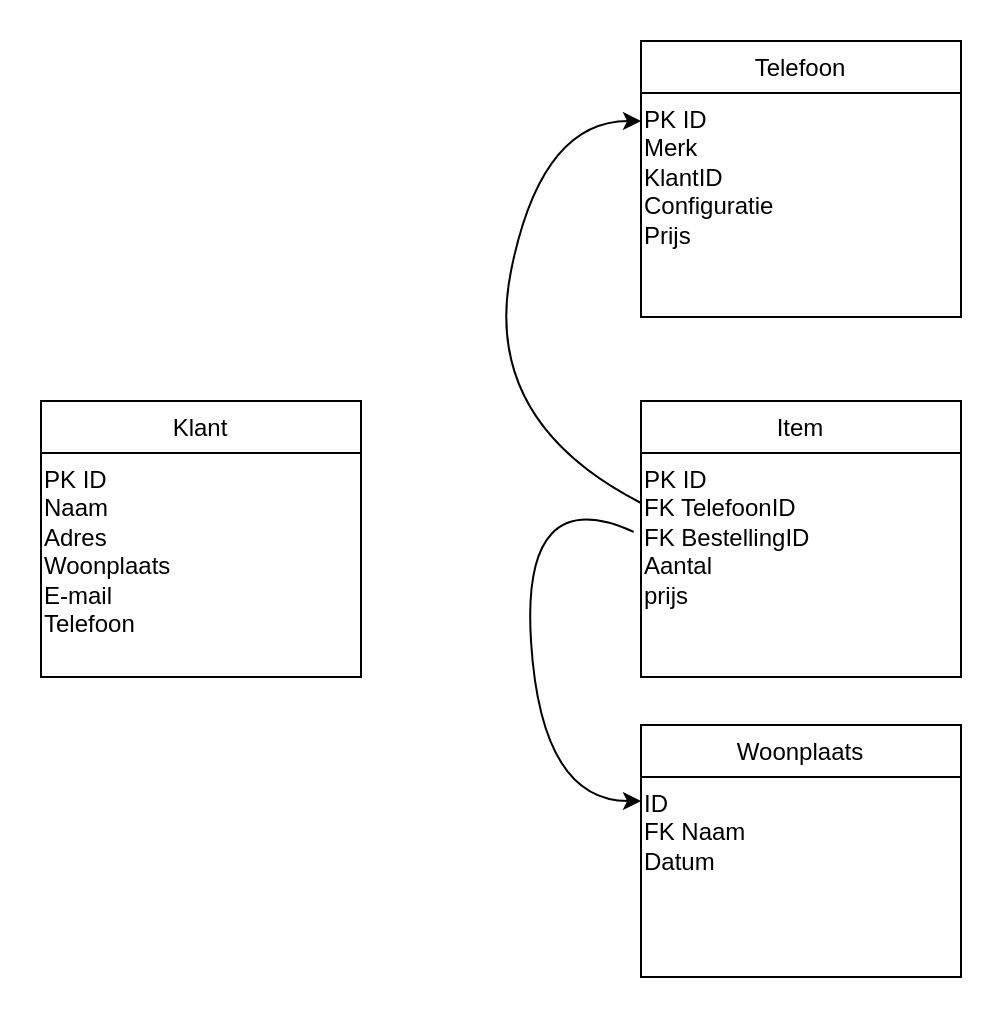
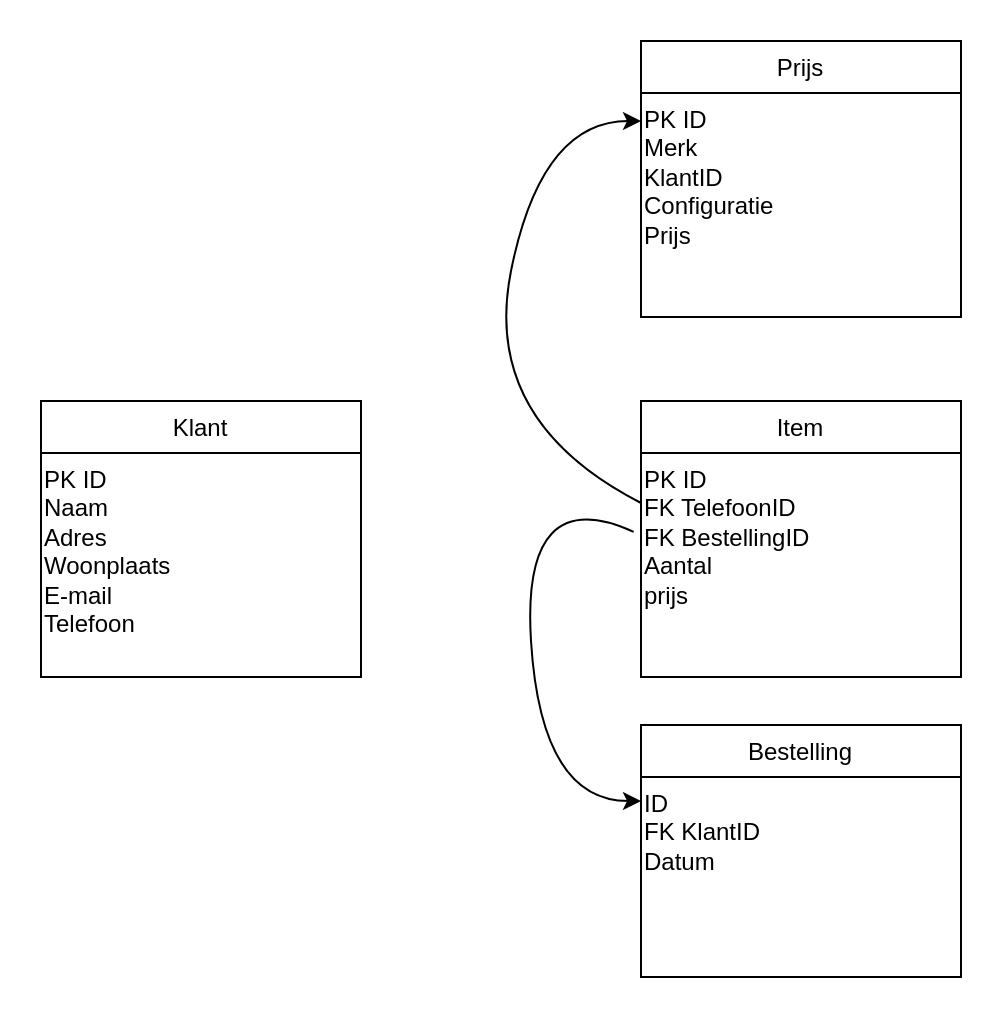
node "Telefoon": label "Telefoon" -> "Prijs"
node "Woonplaats": label "Woonplaats" -> "Bestelling"
node "ID FK Naam Datum": label "ID FK Naam Datum" -> "ID FK KlantID Datum"
